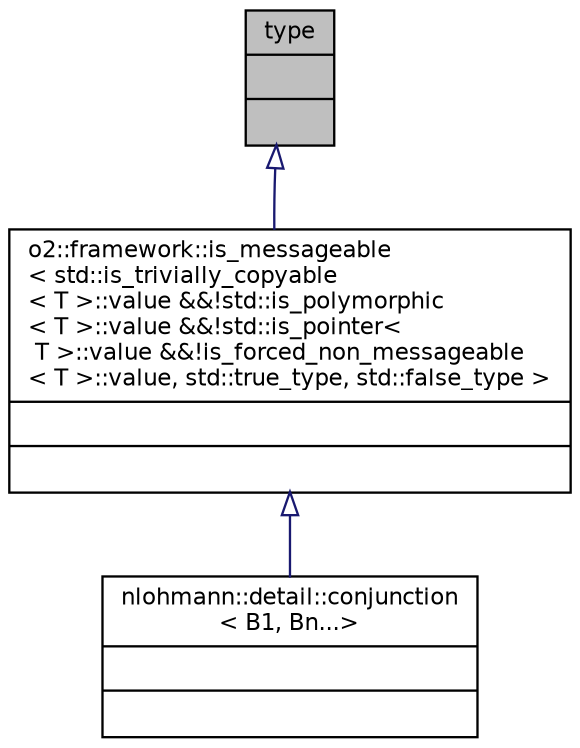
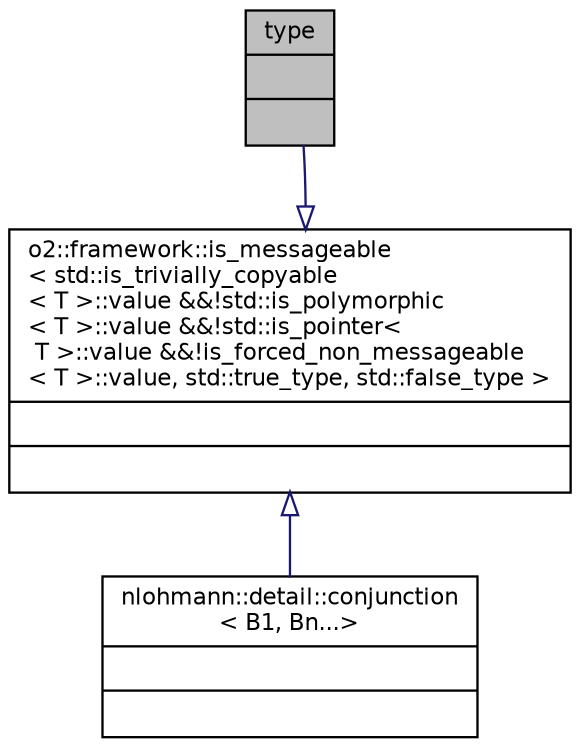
edge "o2::framework::is_messageable" -> "type": reversed
